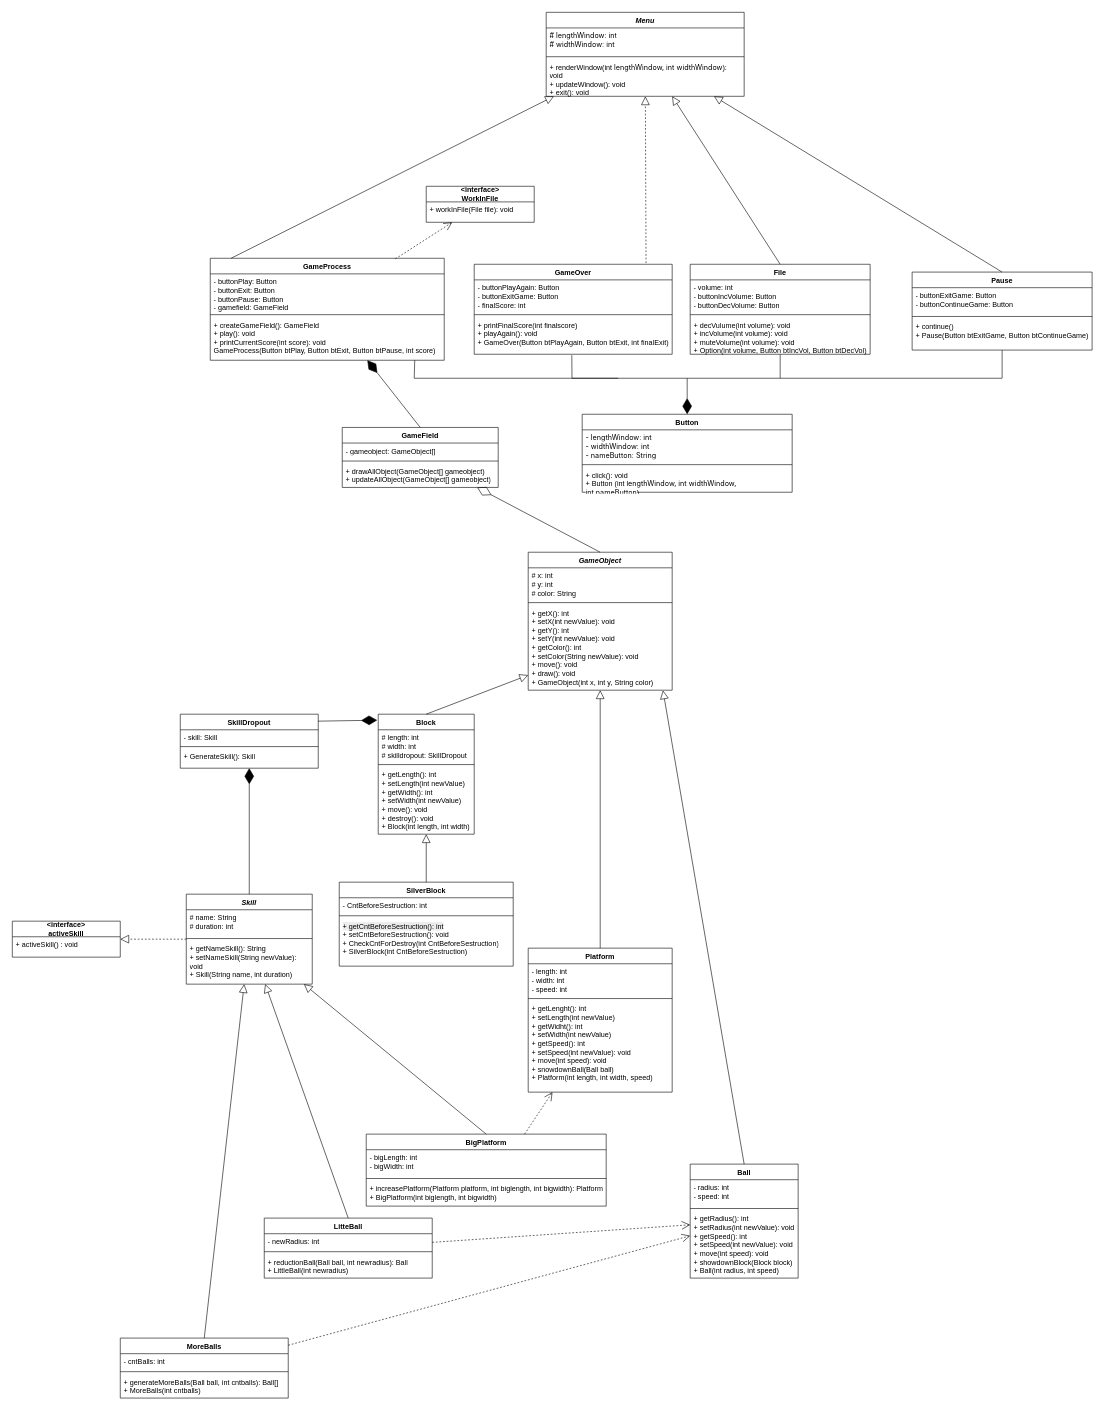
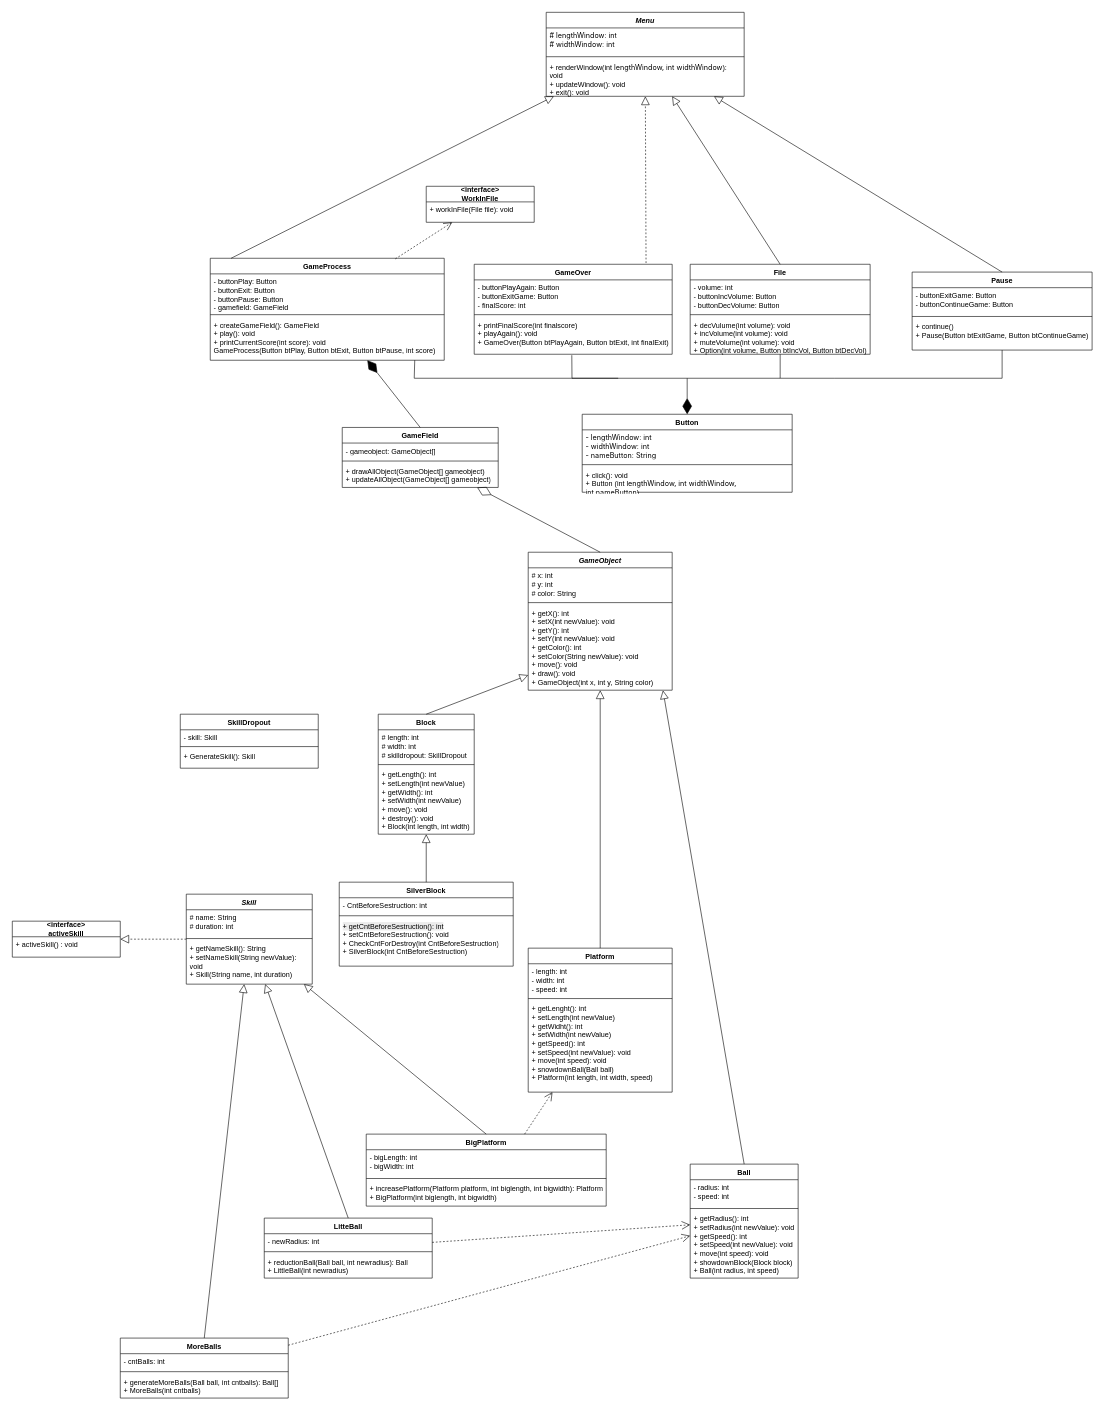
edge "SkillDropout" -> "Block": removed
edge "Skill" -> "SkillDropout": removed
